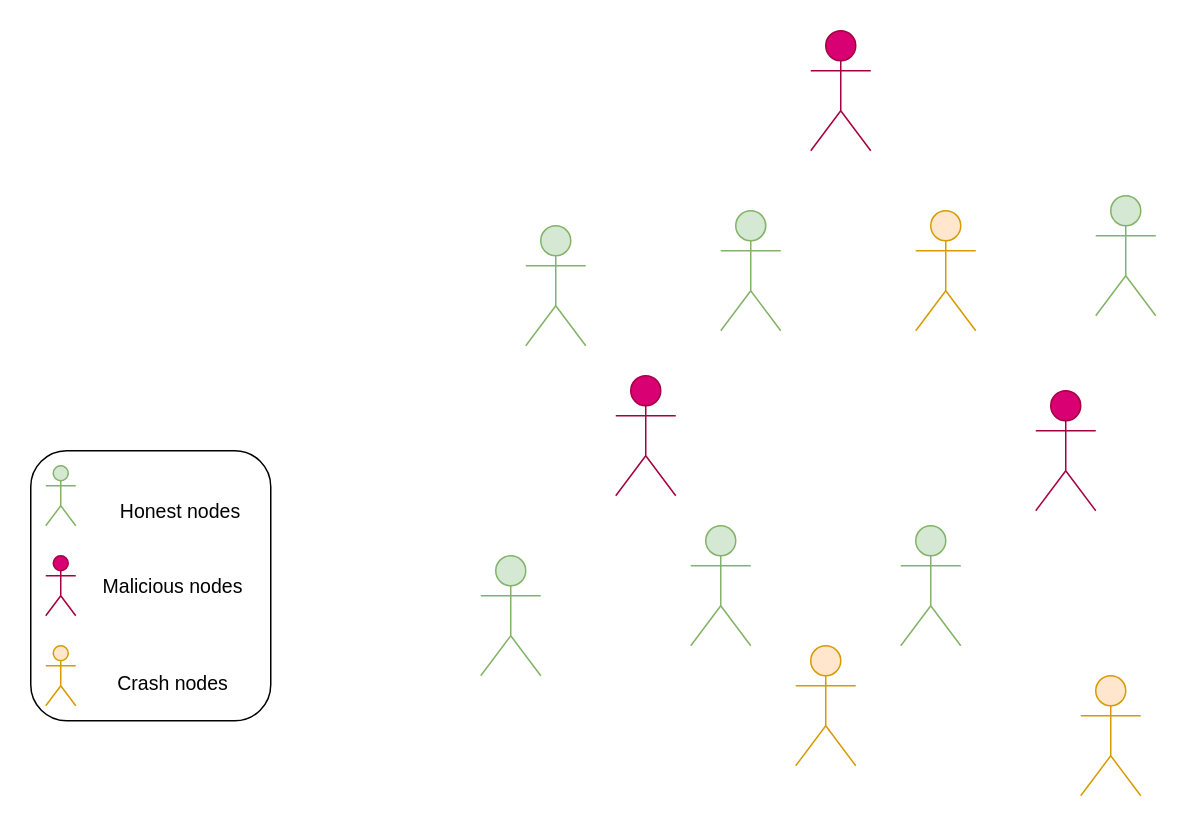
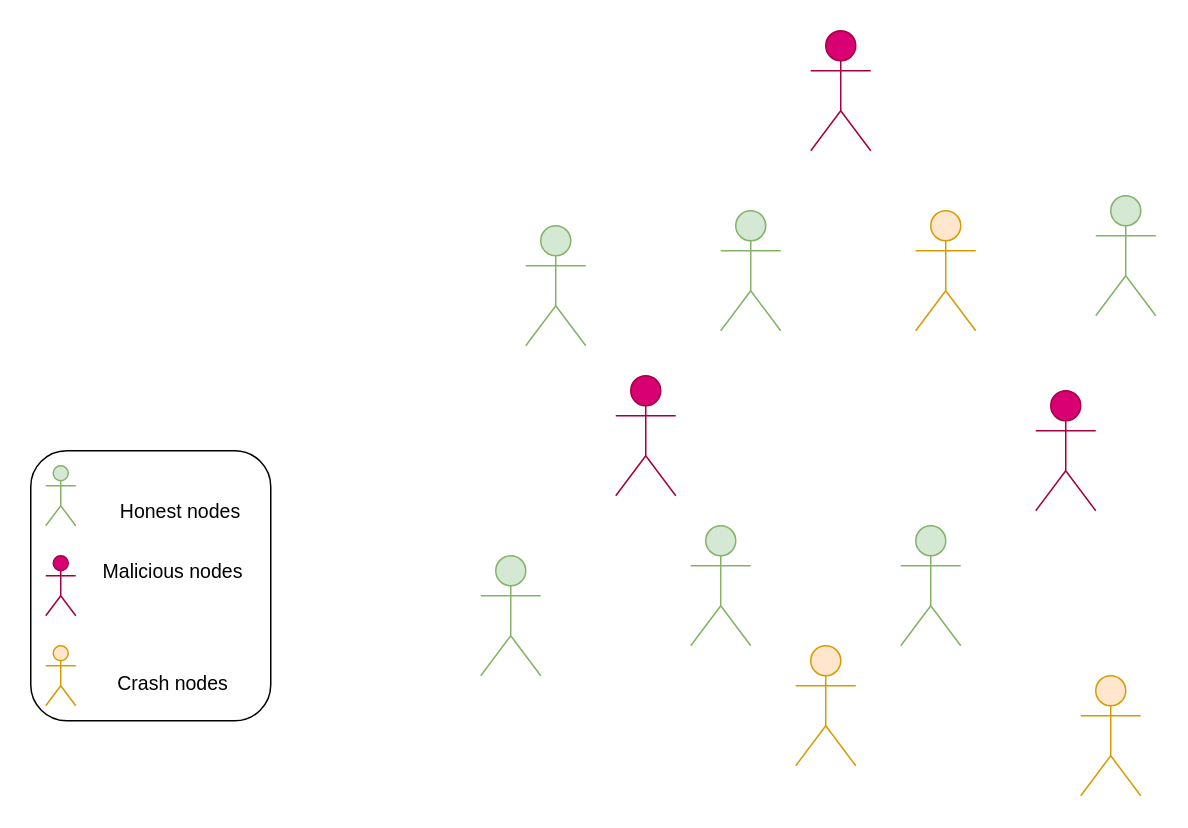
node "Malicious nodes": moved (173, 586) -> (173, 571)
